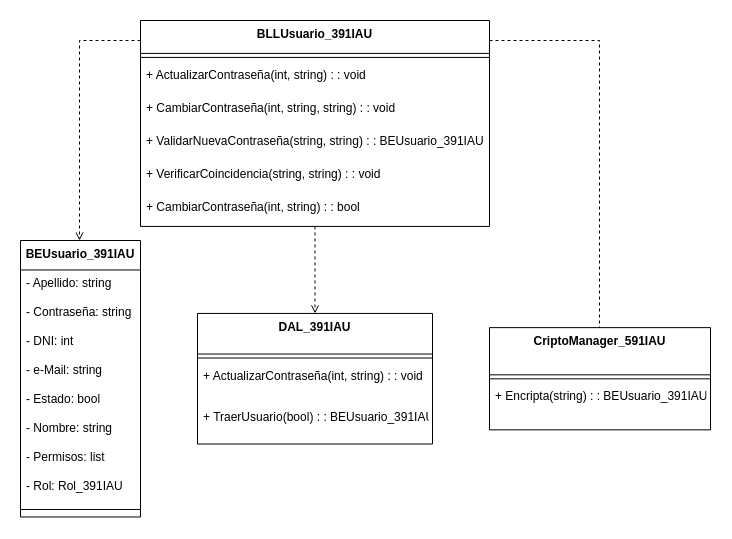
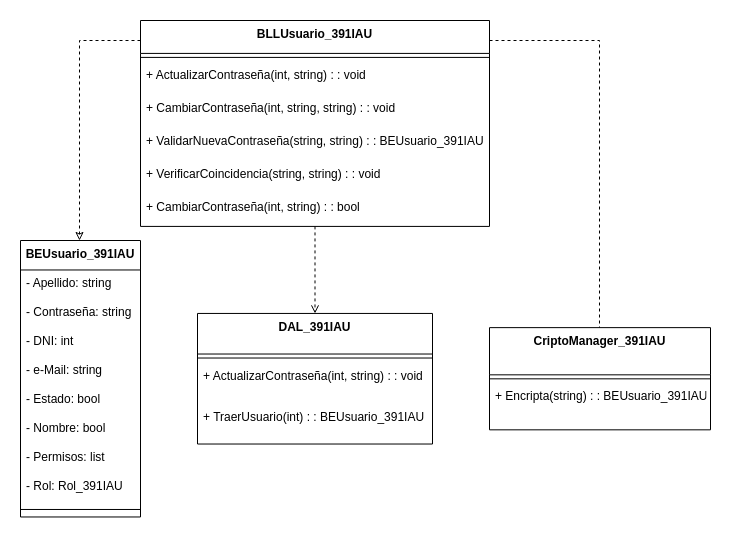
edge "BLLUsuario_391IAU" -> "BEUsuario_391IAU": arrowhead open -> classic
node "CriptoManager_591IAU": label "CriptoManager_591IAU" -> "CriptoManager_391IAU"
node "+ TraerUsuario(bool) : : BEUsuario_391IAU": label "+ TraerUsuario(bool) : : BEUsuario_391IAU" -> "+ TraerUsuario(int) : : BEUsuario_391IAU"
node "- Nombre: string": label "- Nombre: string" -> "- Nombre: bool"
